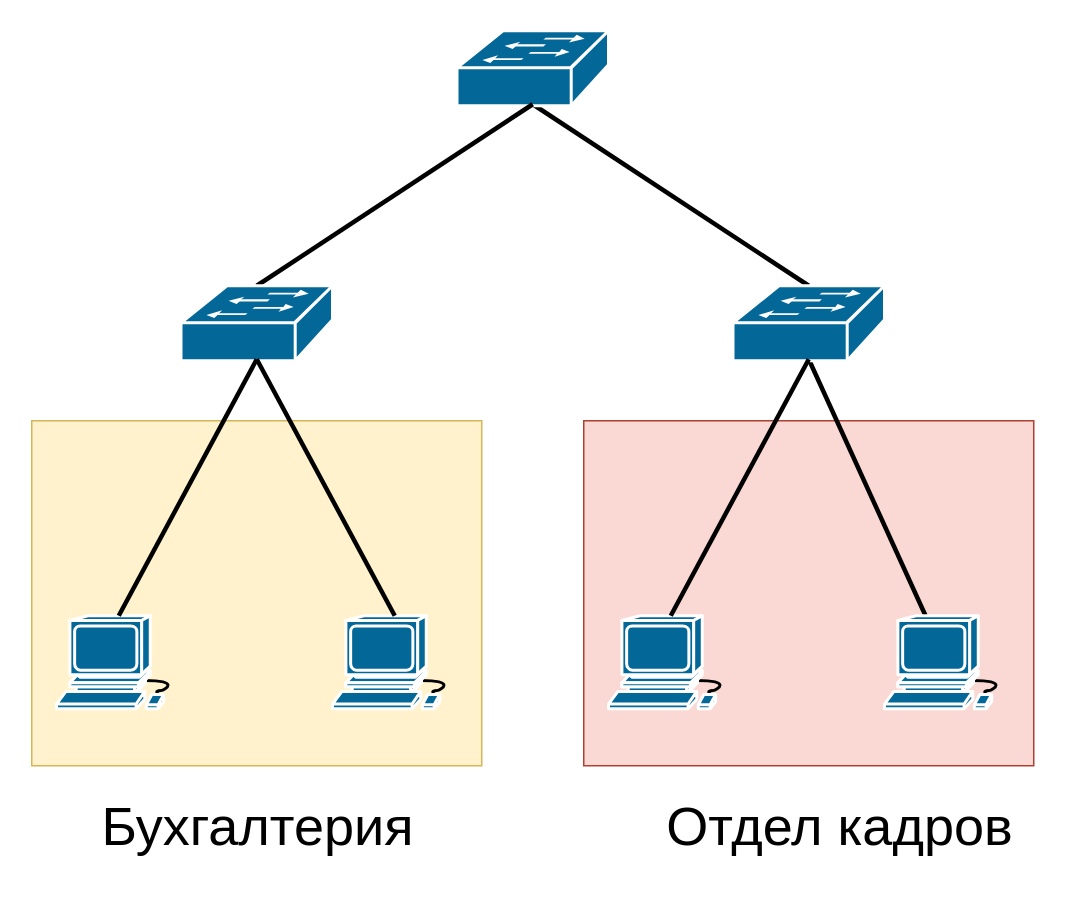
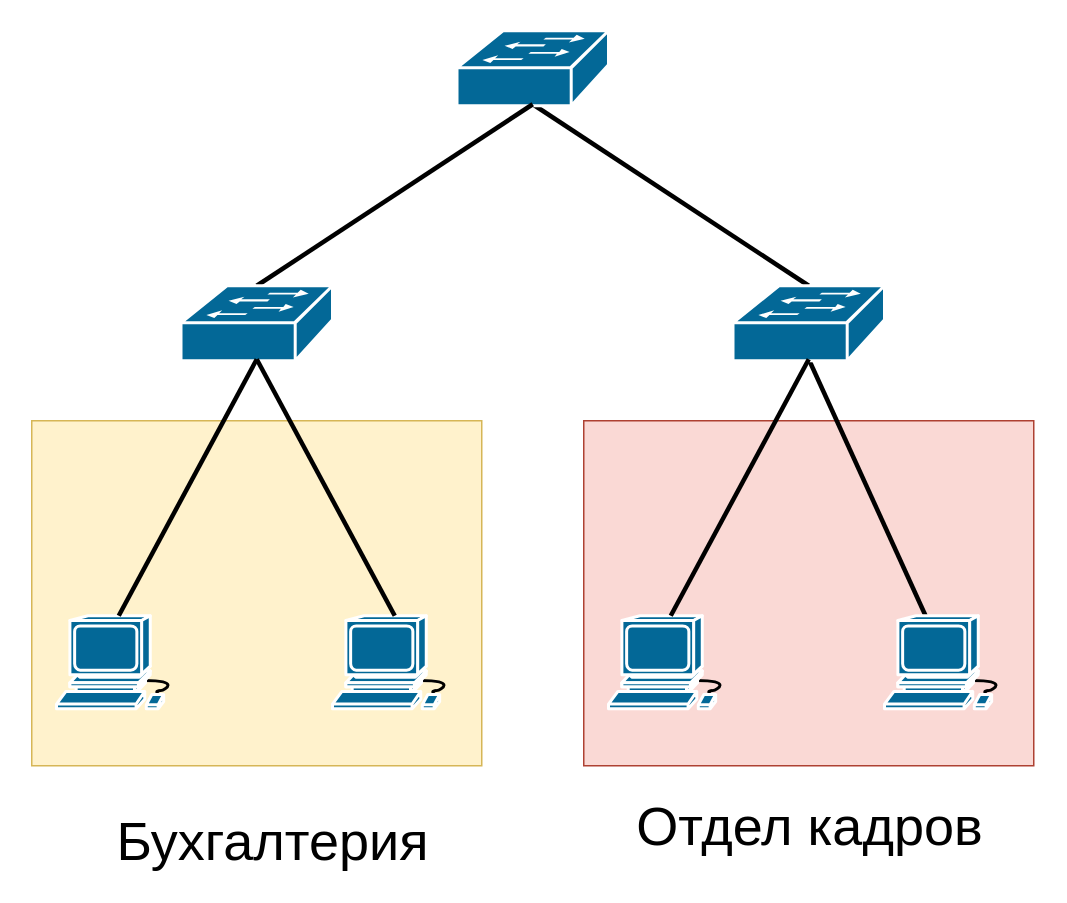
node "Бухгалтерия": moved (257, 826) -> (272, 841)
node "Отдел кадров": moved (839, 826) -> (809, 826)
